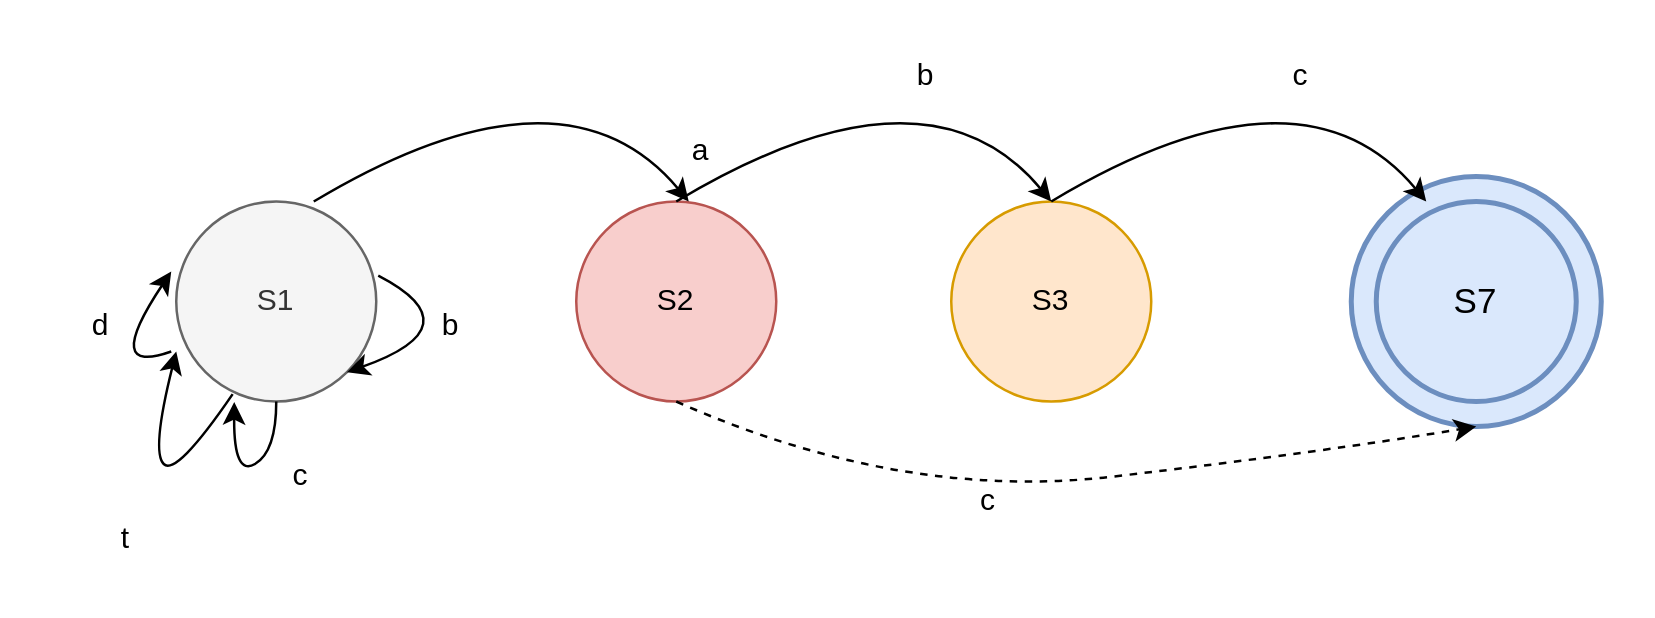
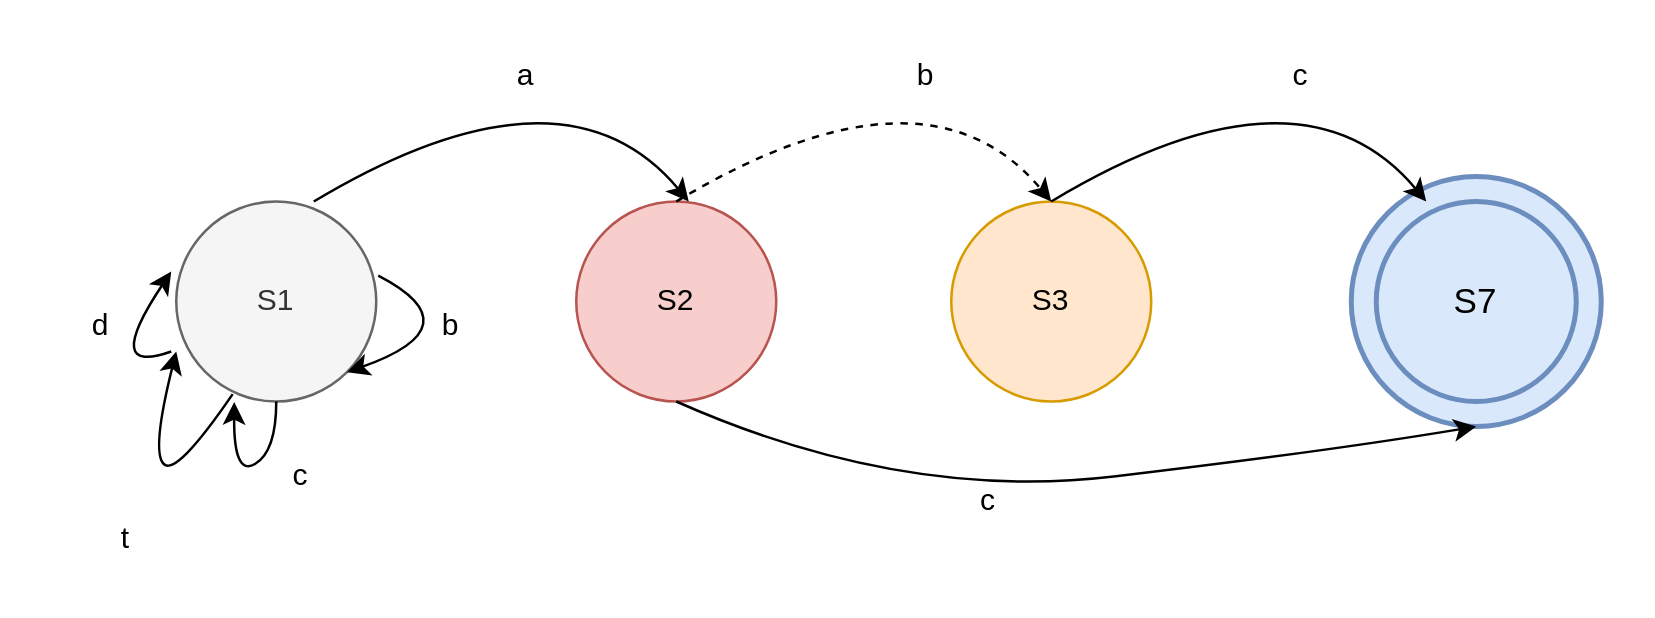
edge "S2" -> "S3": style solid -> dashed
node "a": moved (701, 151) -> (526, 76)
edge "S2" -> "S7": style dashed -> solid
